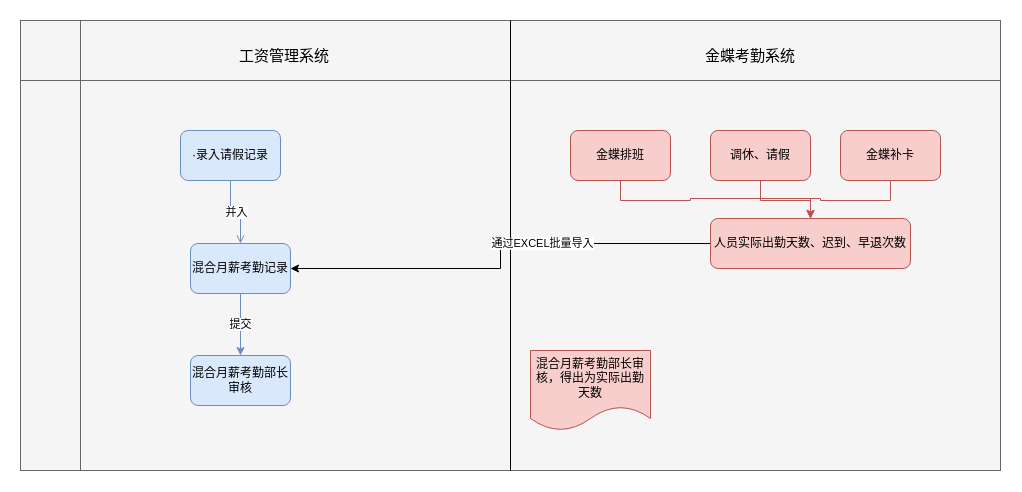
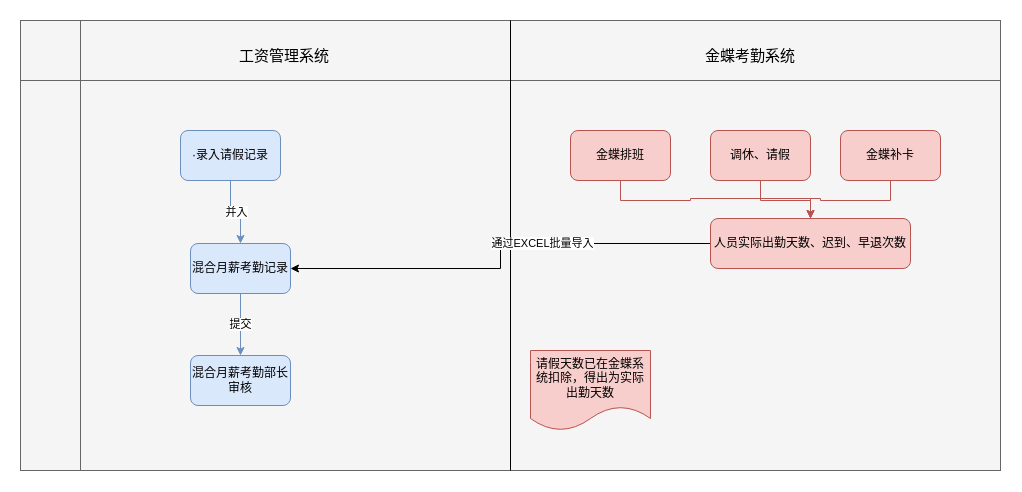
edge "·录入请假记录" -> "混合月薪考勤记录": arrowhead open -> classic
node "混合月薪考勤部长审核，得出为实际出勤天数": label "混合月薪考勤部长审核，得出为实际出勤天数" -> "请假天数已在金蝶系统扣除，得出为实际出勤天数"
